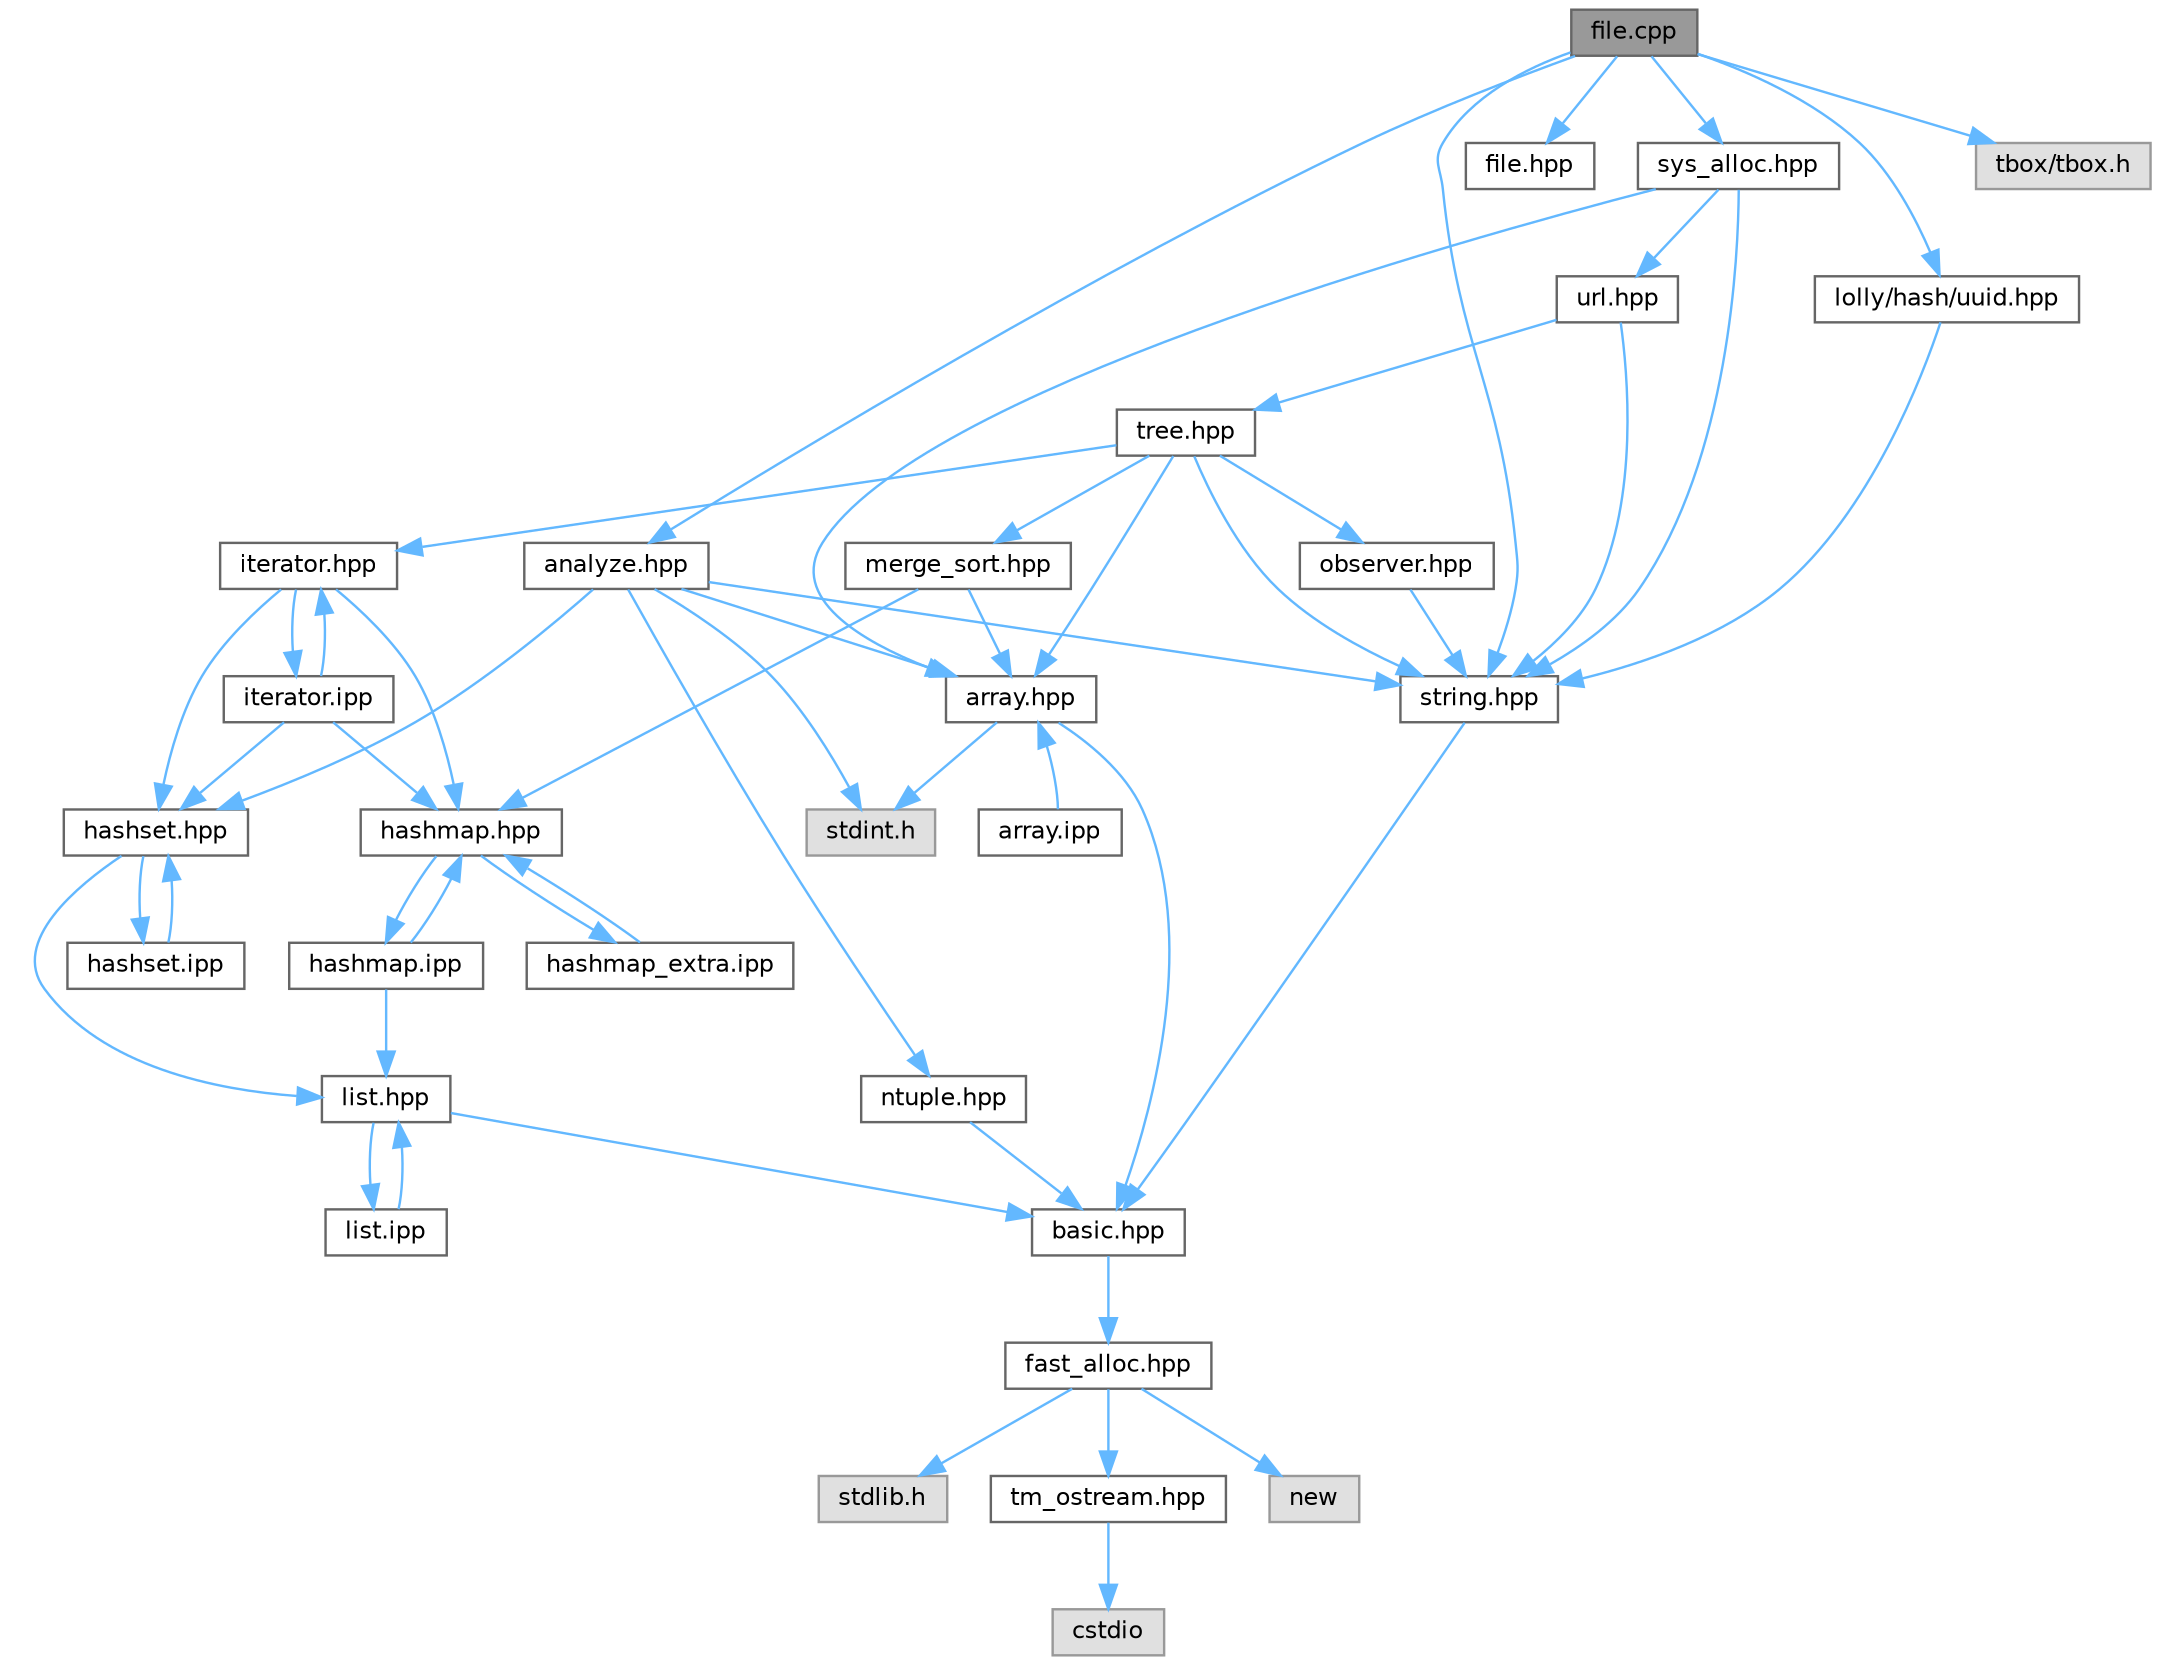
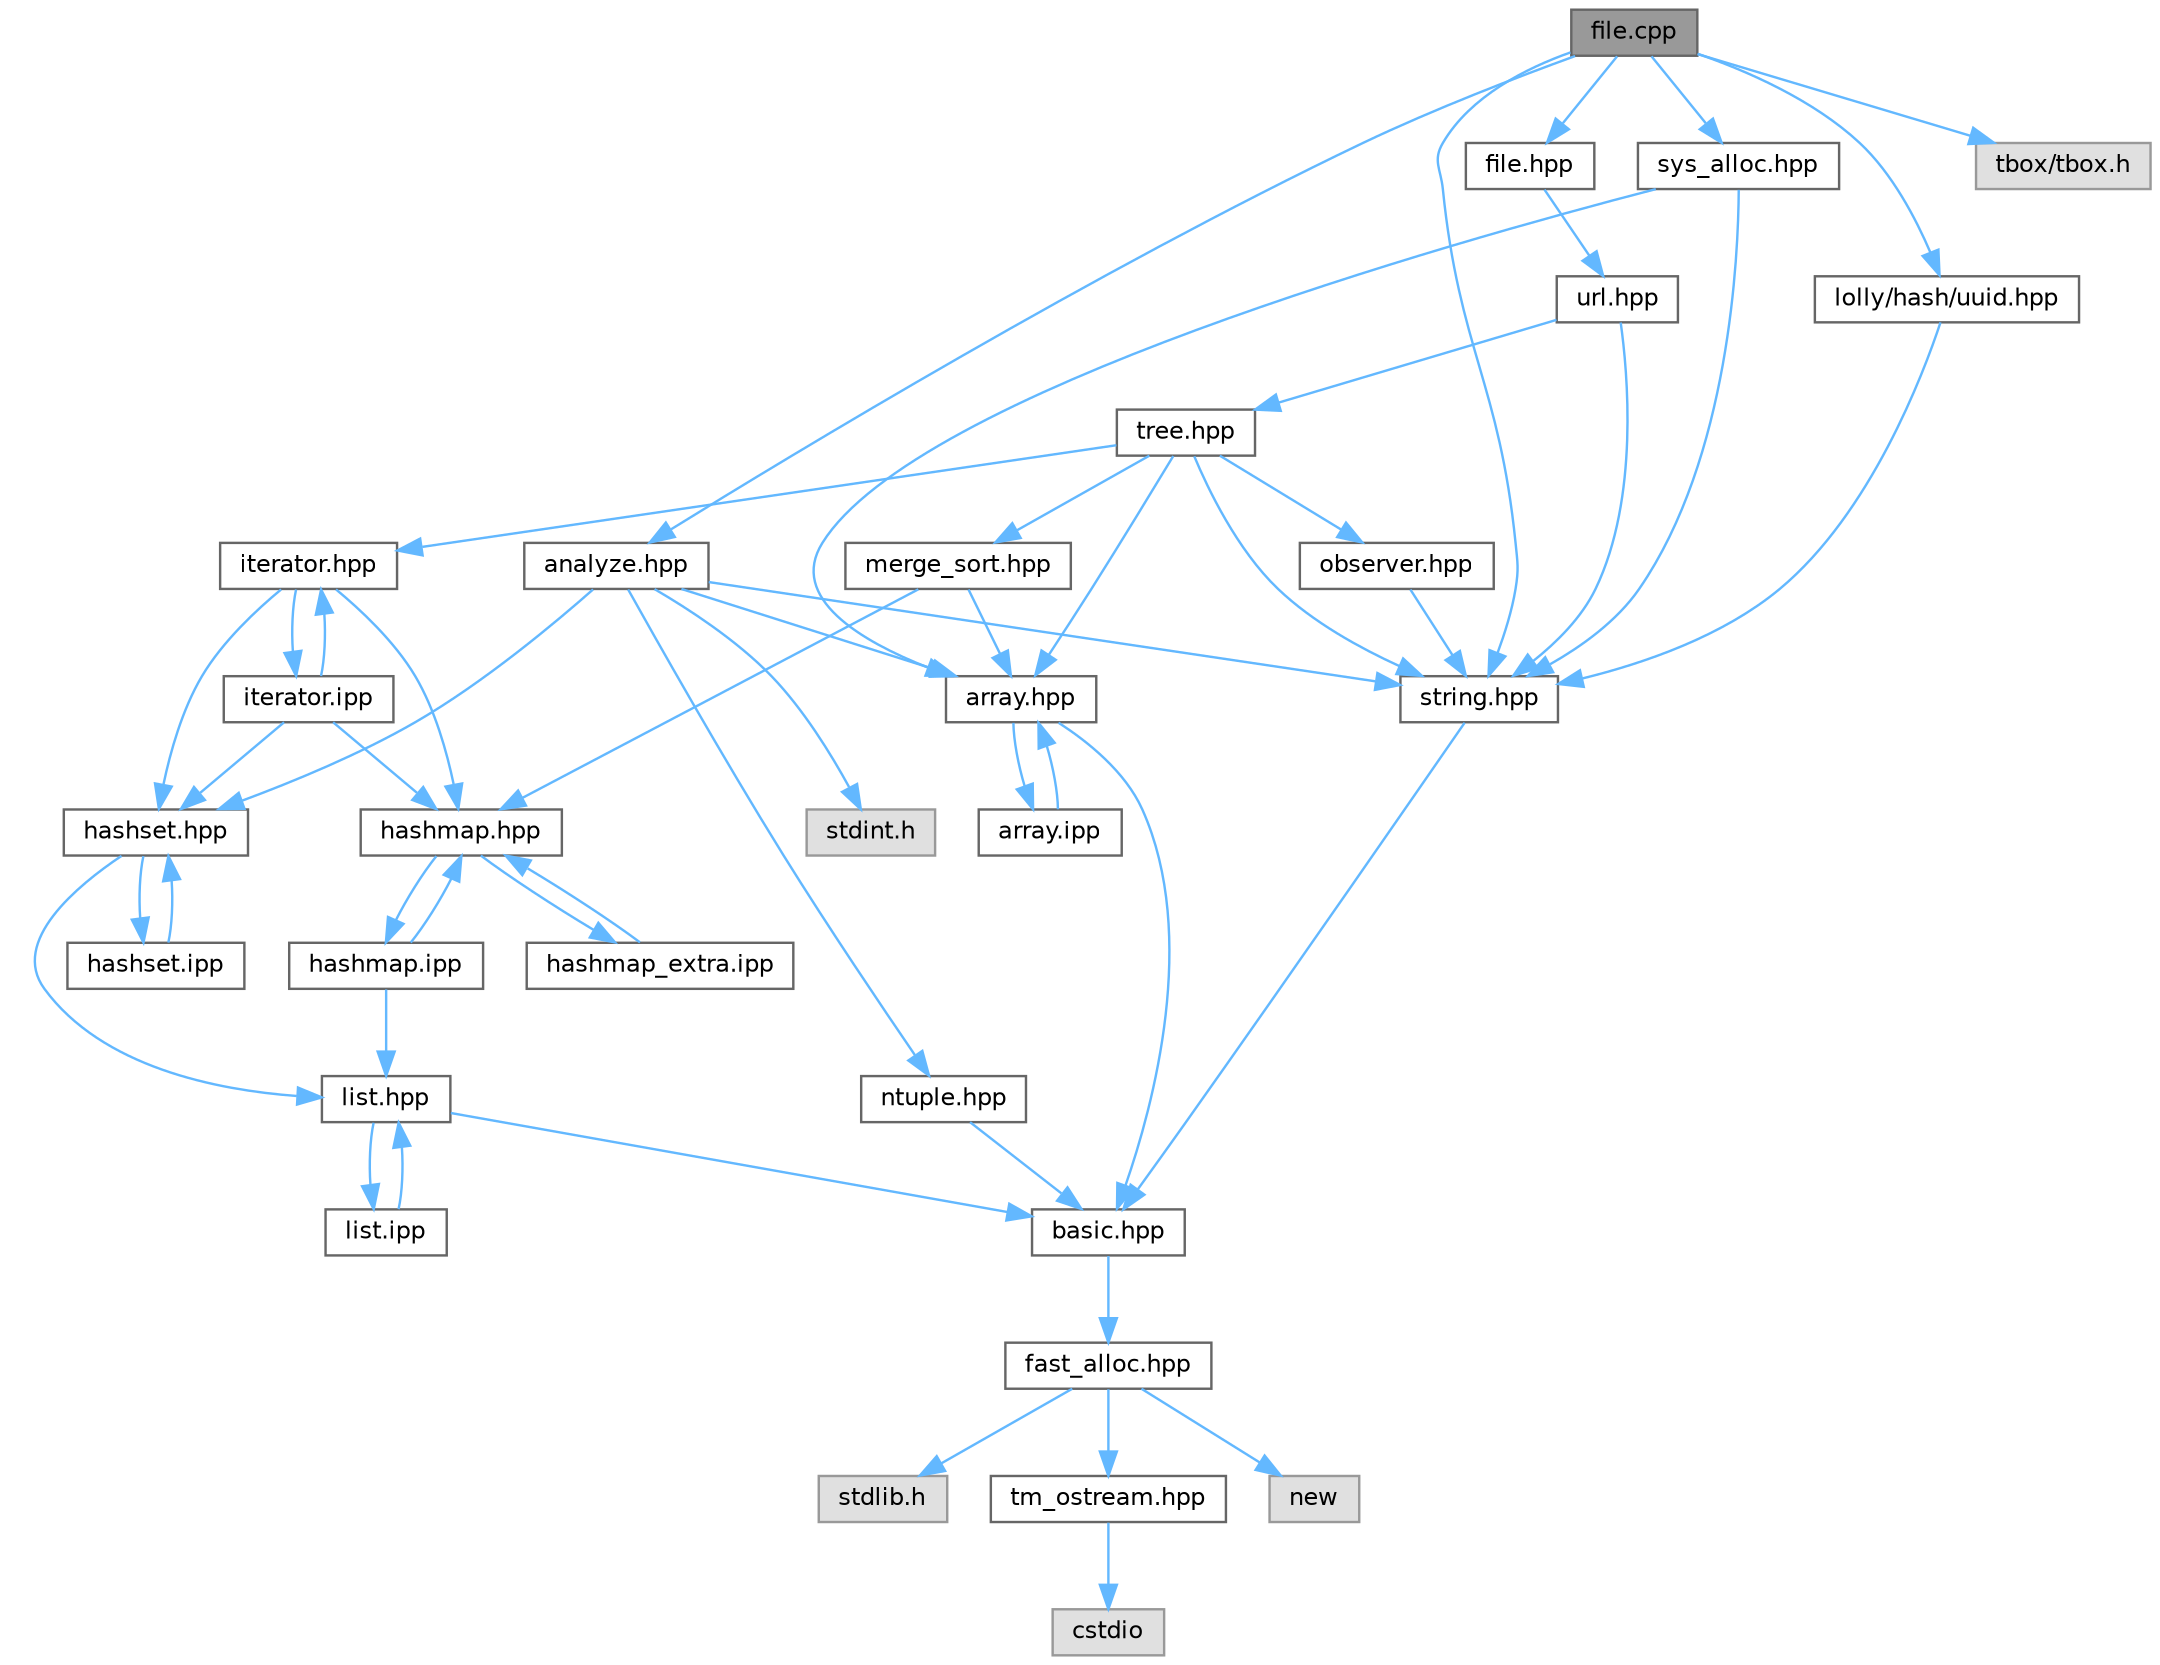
edge "sys_alloc.hpp" -> "url.hpp": now "file.hpp" -> "url.hpp"
edge "array.hpp" -> "stdint.h": now "array.hpp" -> "array.ipp"
